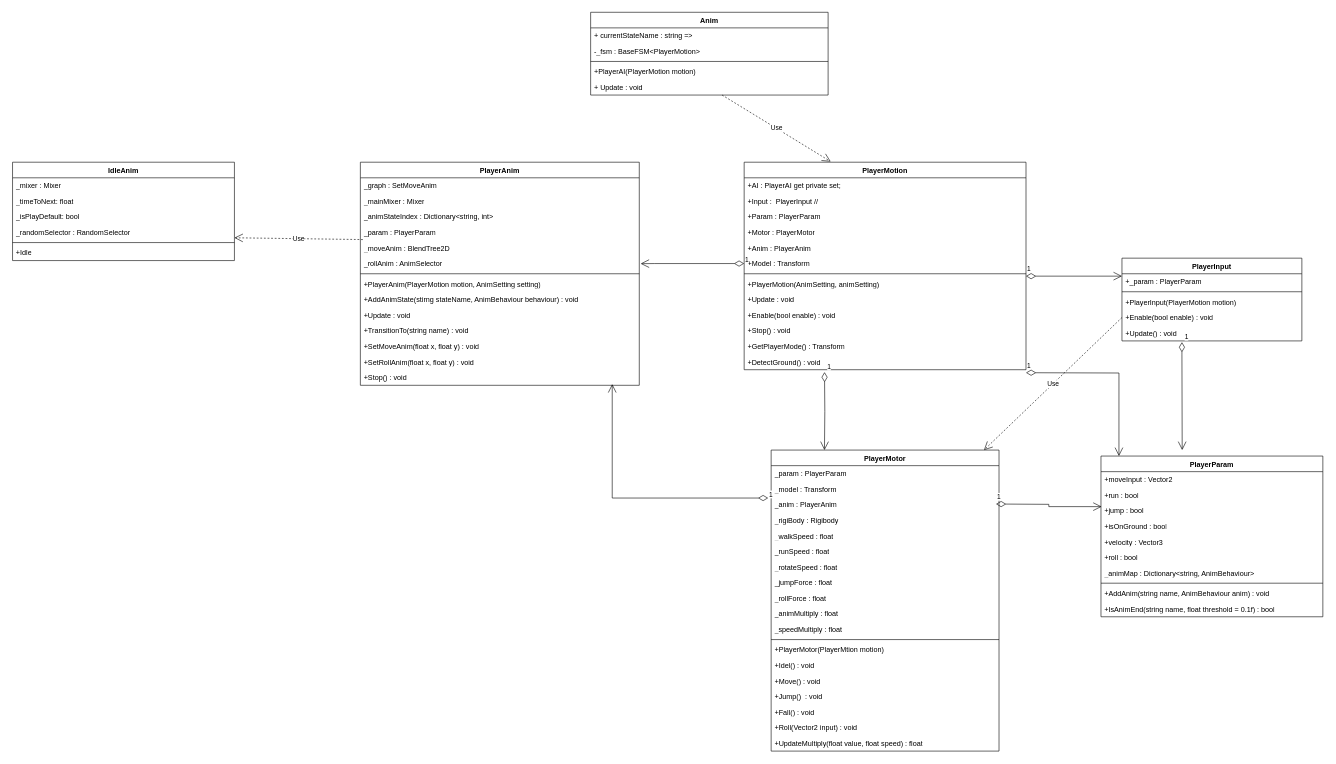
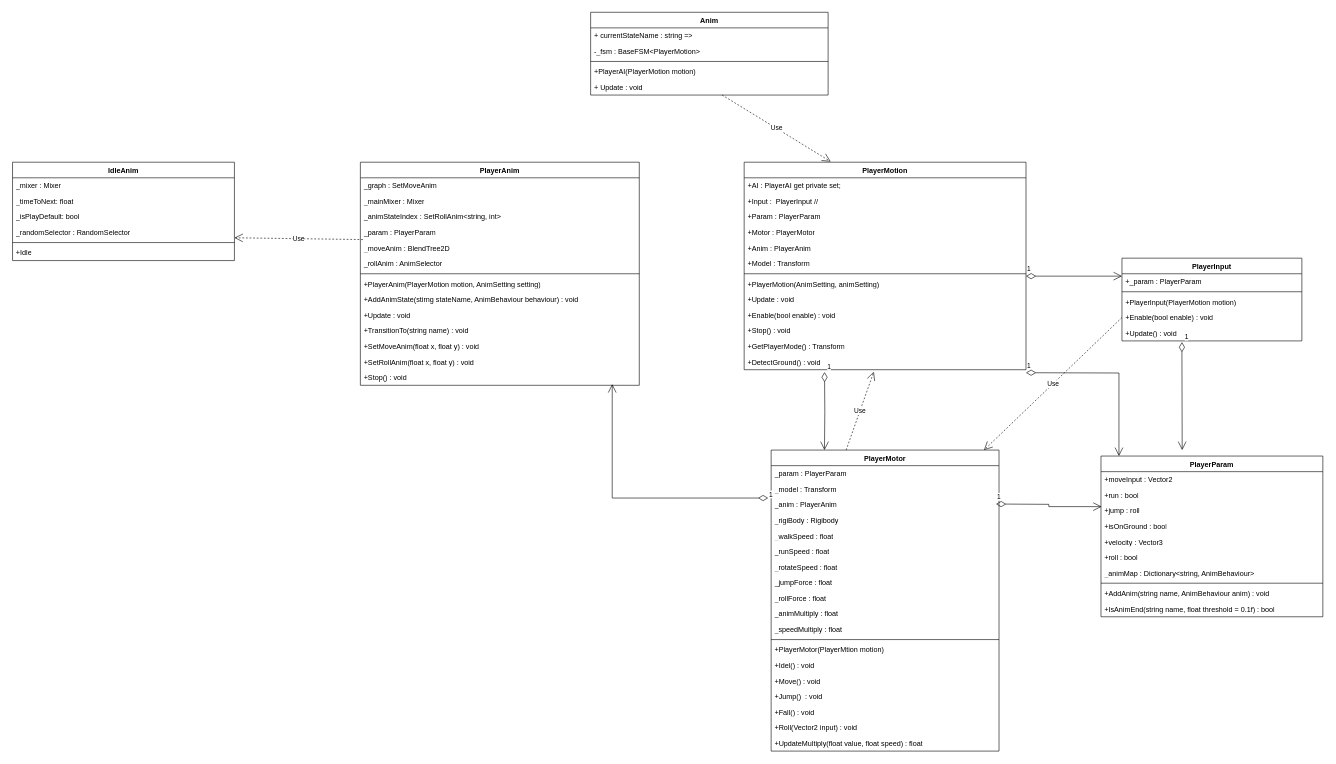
node "_animStateIndex : Dictionary<string, int>": label "_animStateIndex : Dictionary<string, int>" -> "_animStateIndex : SetRollAnim<string, int>"
edge "_rollAnim : AnimSelector" -- "+Model : Transform": removed, label "1"
edge "PlayerMotor" -> "+DetectGround() : void": added, label "Use"
node "+jump : bool": label "+jump : bool" -> "+jump : roll"
